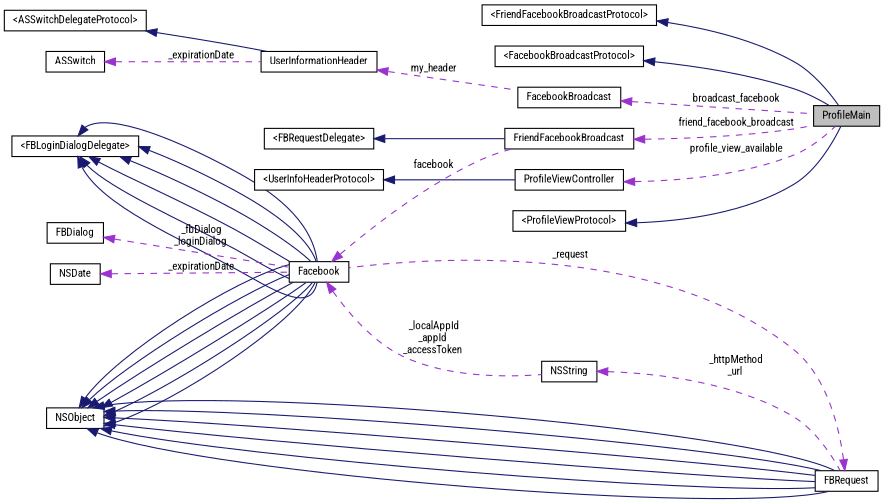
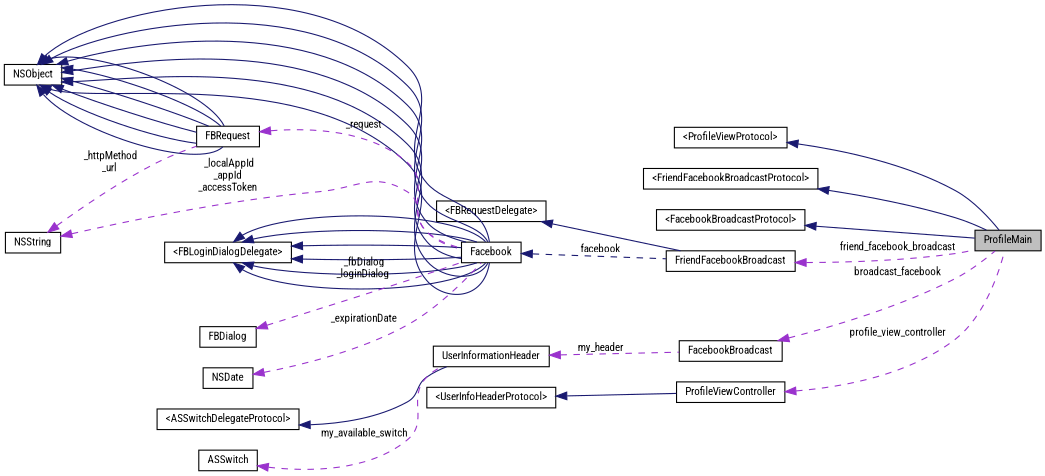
edge "UserInformationHeader" -> "ASSwitch": label " _expirationDate" -> " my_available_switch"
edge "ProfileMain" -> "ProfileViewController": label " profile_view_available" -> " profile_view_controller"
edge "FriendFacebookBroadcast" -> "Facebook": color darkorchid3 -> midnightblue
edge "NSString" -> "Facebook": reversed
